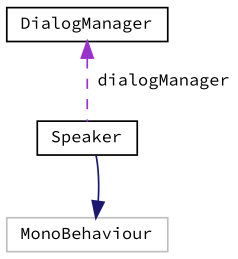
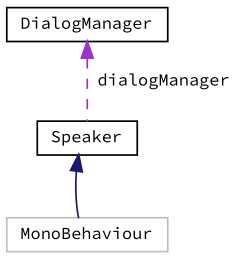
edge "Speaker" -> "MonoBehaviour": reversed
